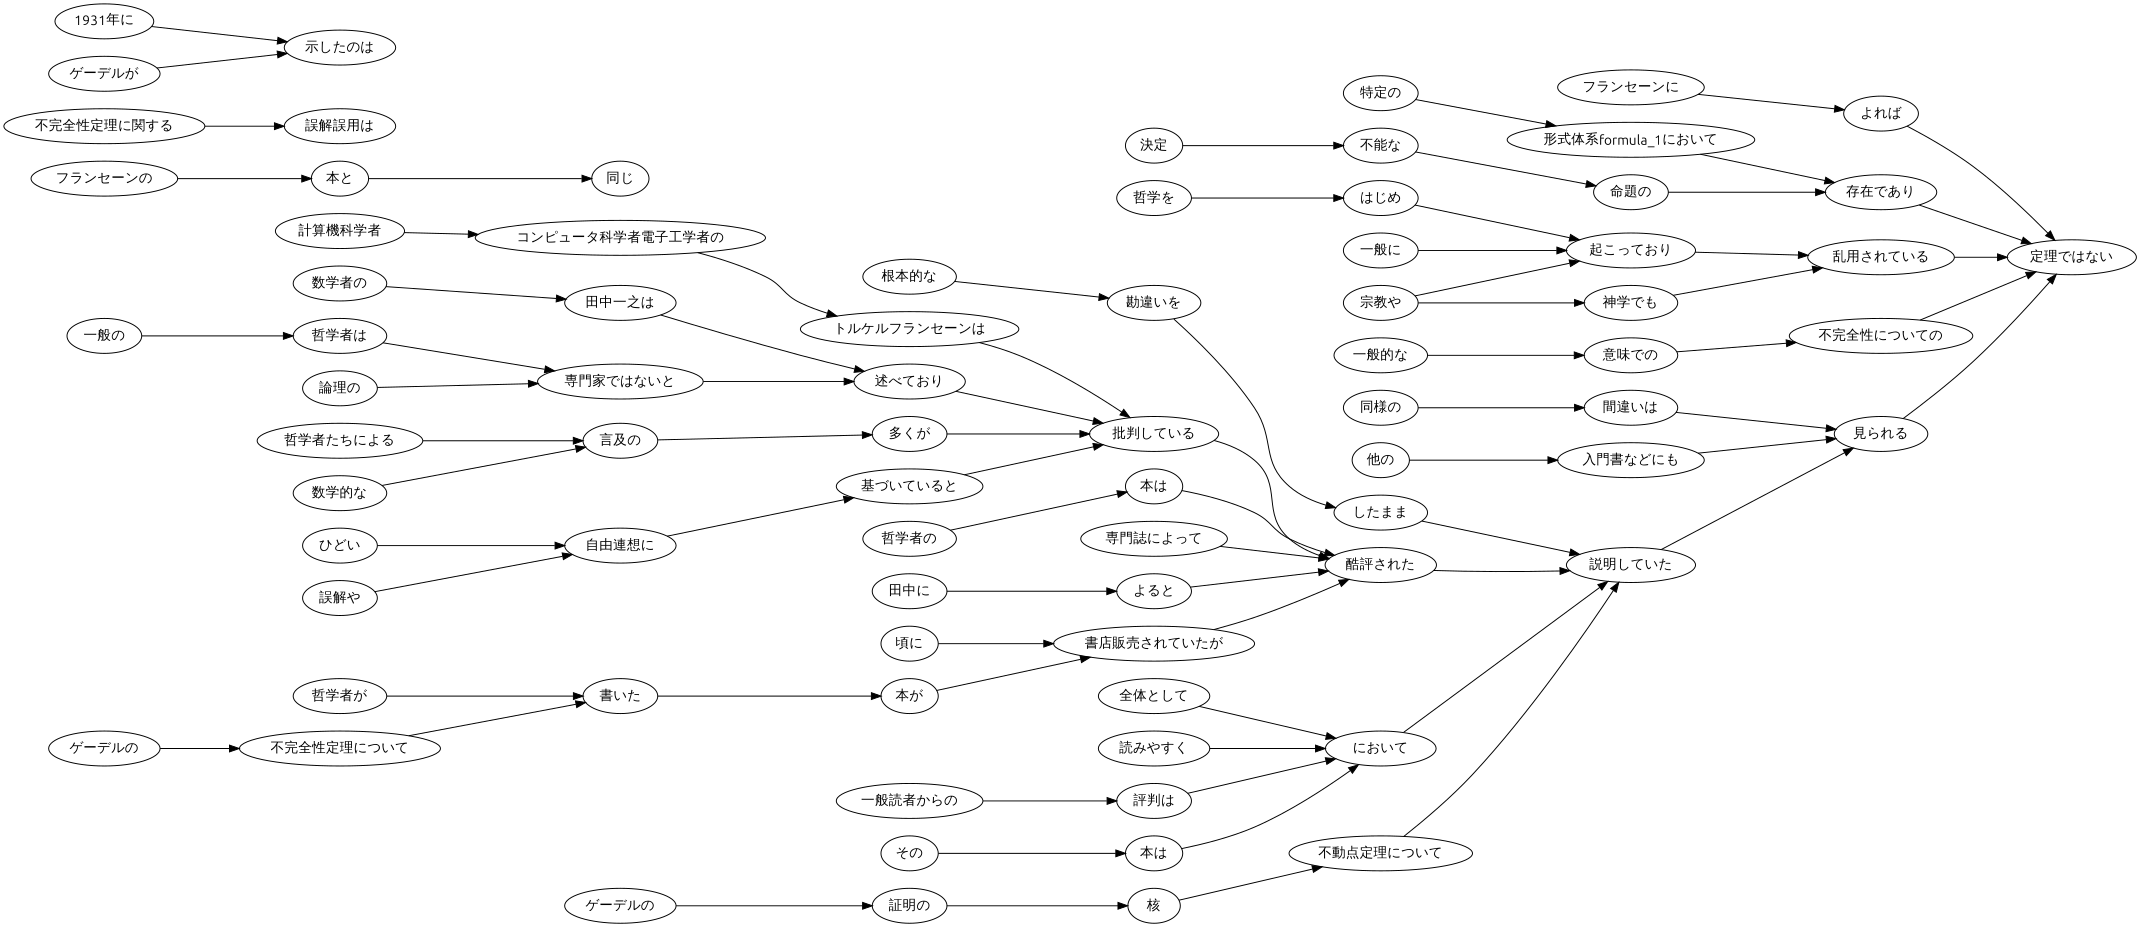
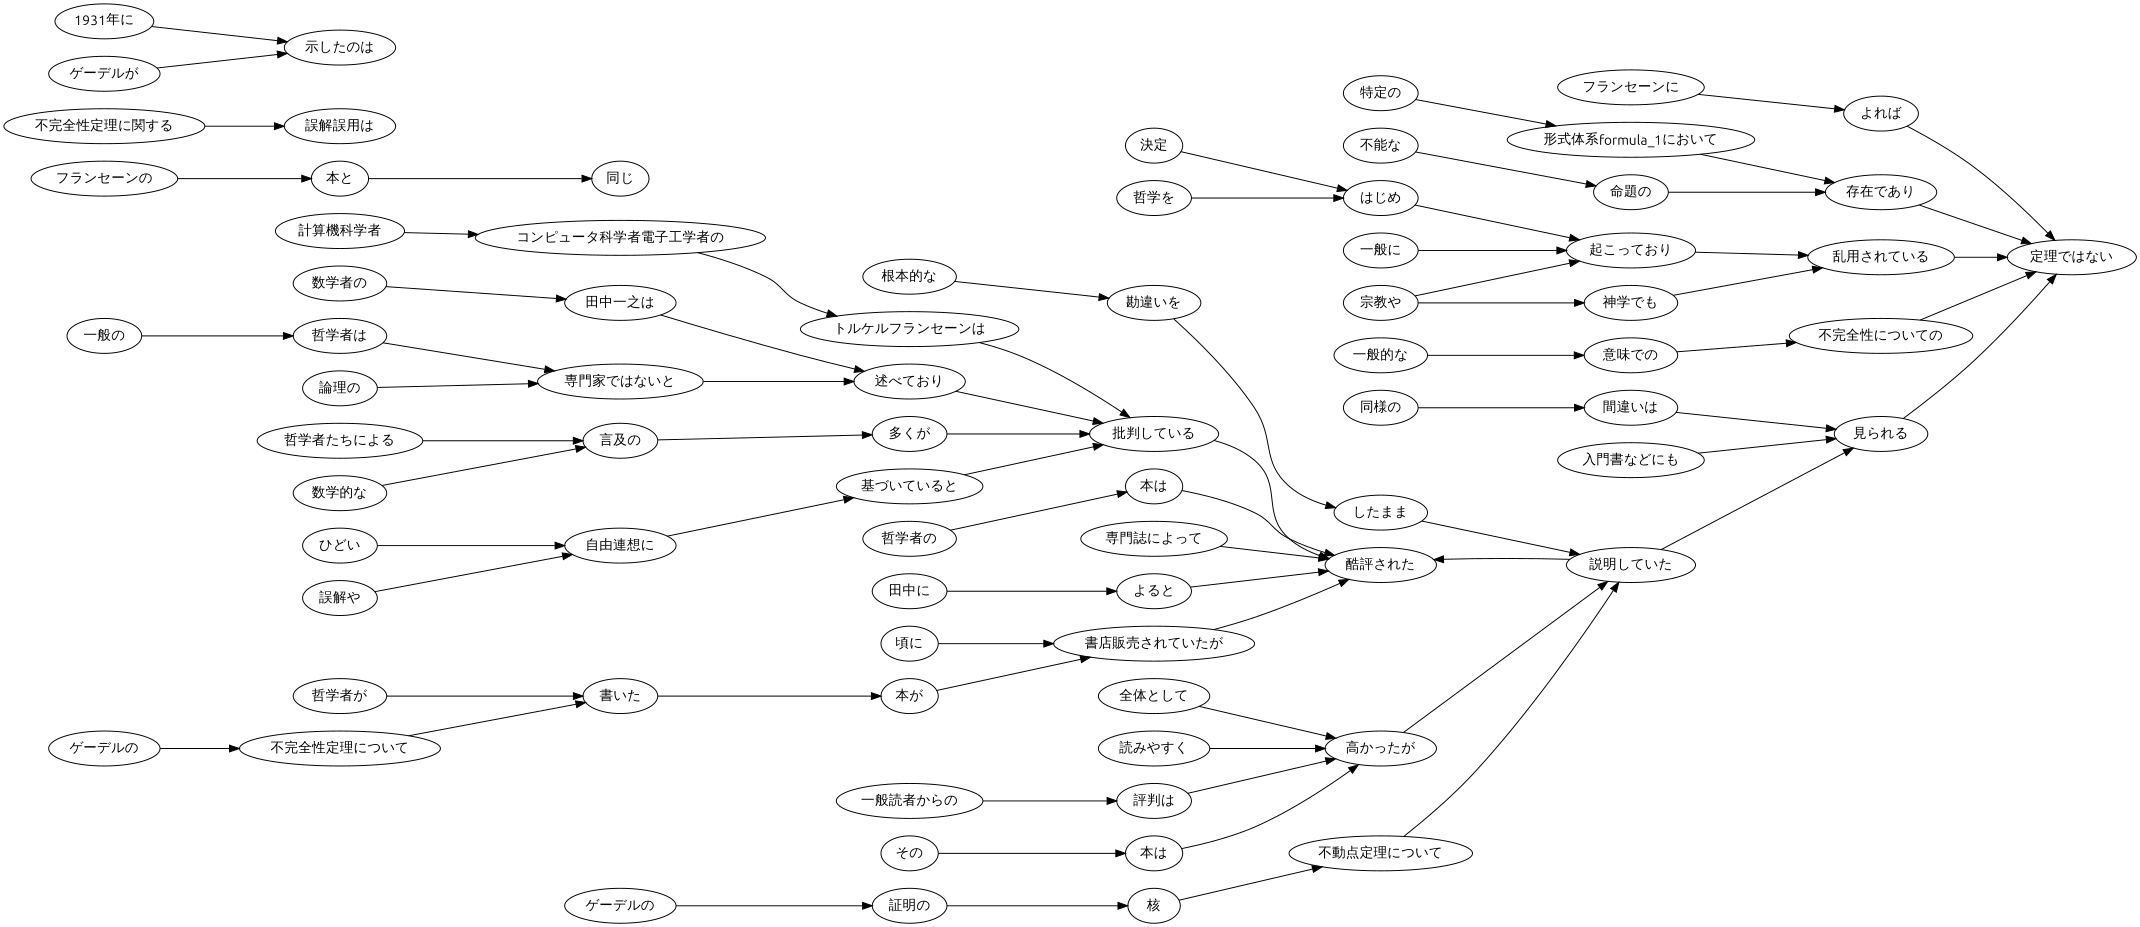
edge "決定" -> "不能な": now "決定" -> "はじめ"
node "他の": removed
edge "酷評された" -> "説明していた": reversed
node "において": label "において" -> "高かったが"
